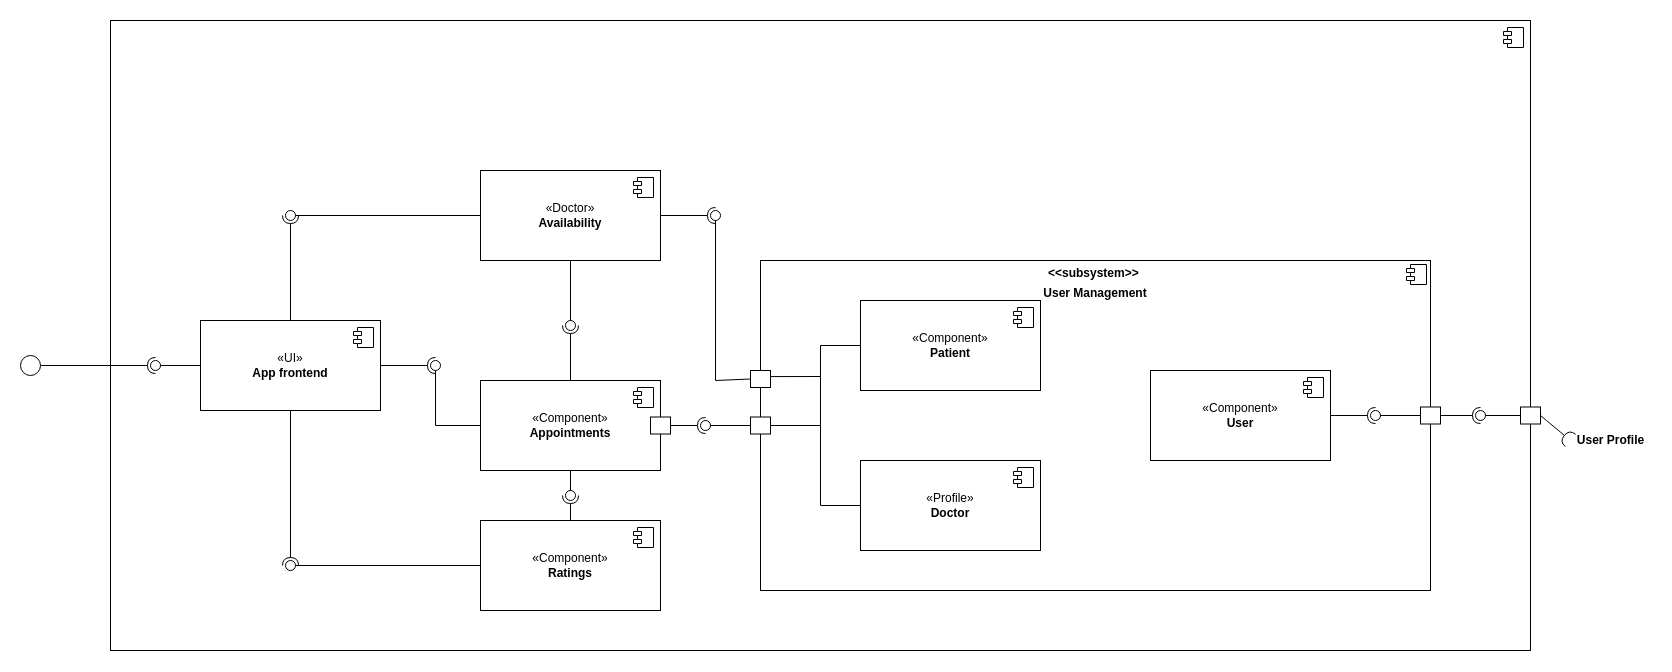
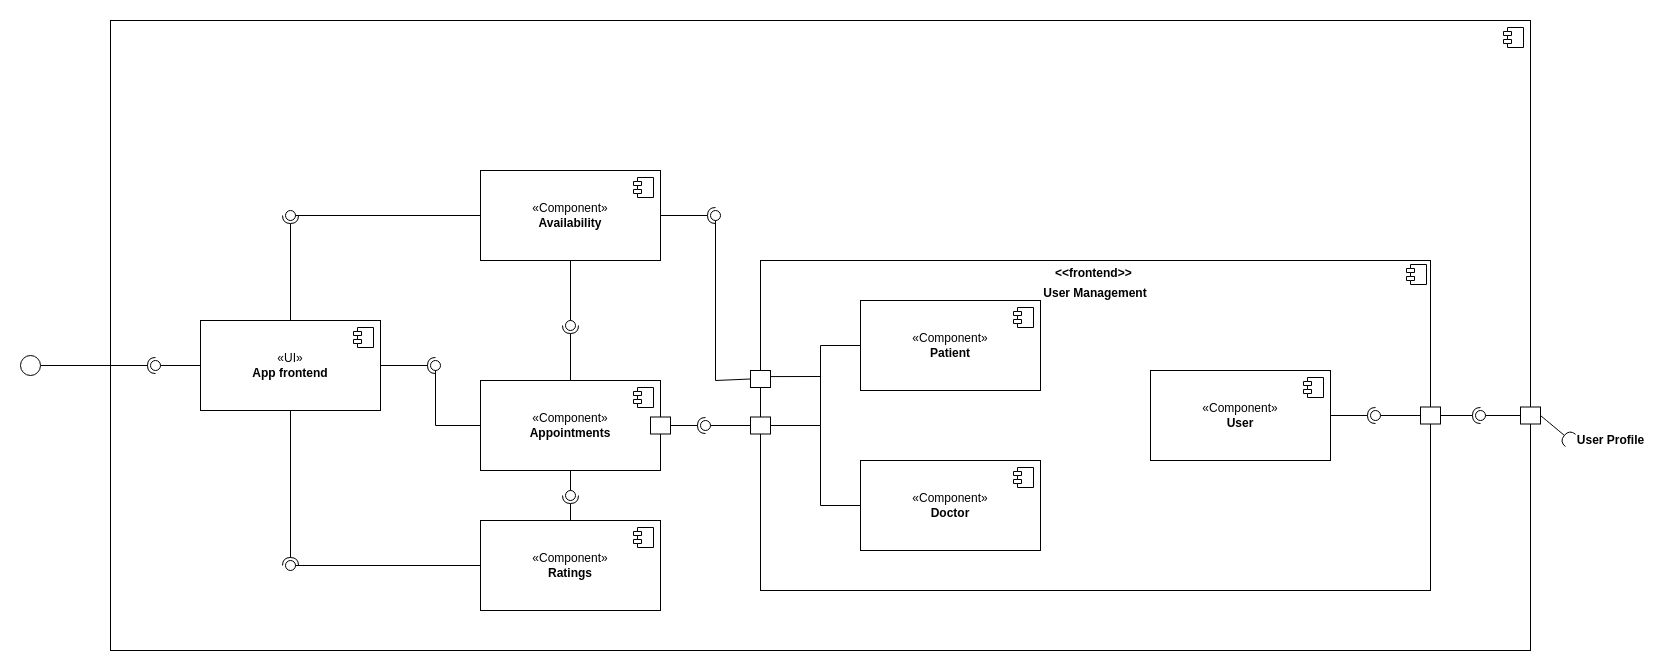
node "«Doctor» Availability": label "«Doctor» Availability" -> "«Component» Availability"
node "<<subsystem>> User Management": label "<<subsystem>> User Management" -> "<<frontend>> User Management"
node "«Profile» Doctor": label "«Profile» Doctor" -> "«Component» Doctor"
